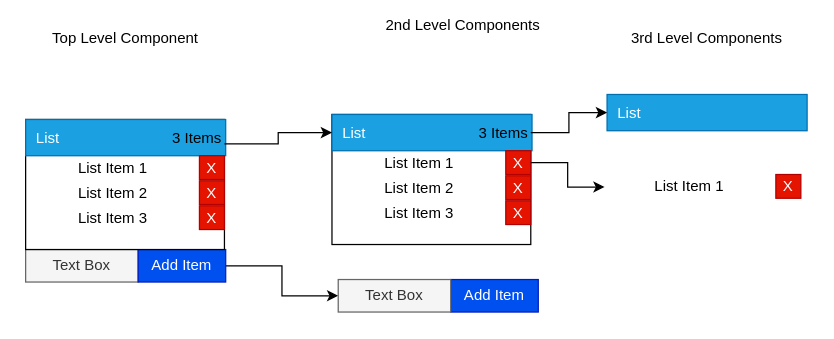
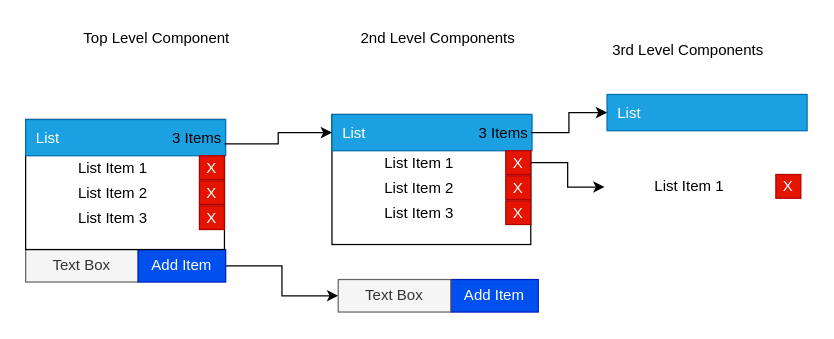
node "2nd Level Components": moved (463, 26) -> (438, 38)
node "Top Level Component": moved (126, 38) -> (157, 38)
node "3rd Level Components": moved (707, 38) -> (688, 51)
